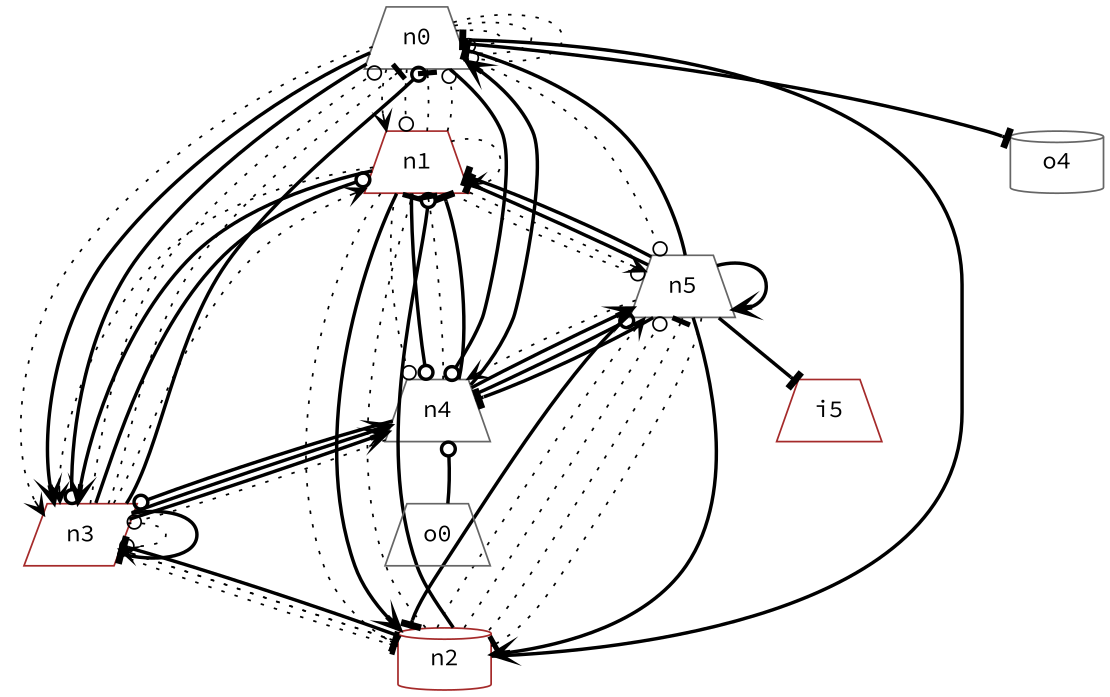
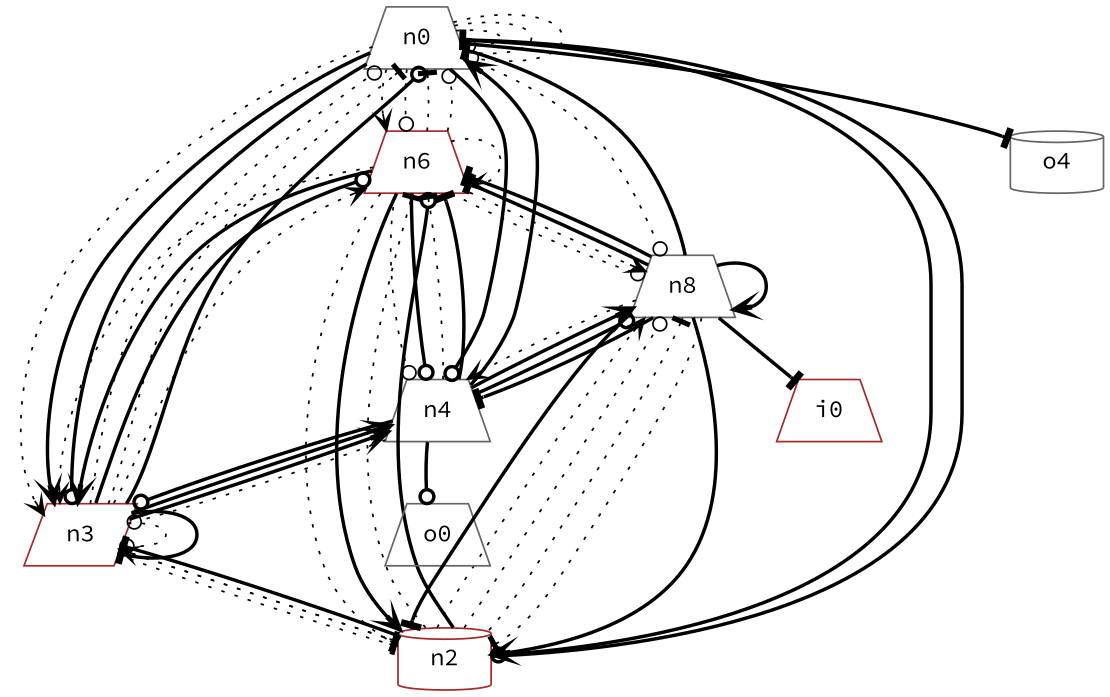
node "n1": label "n1" -> "n6"
node "n5": label "n5" -> "n8"
edge "n0" -> "n2": added
node "i5": label "i5" -> "i0"
edge "o0" -> "n4": reversed
